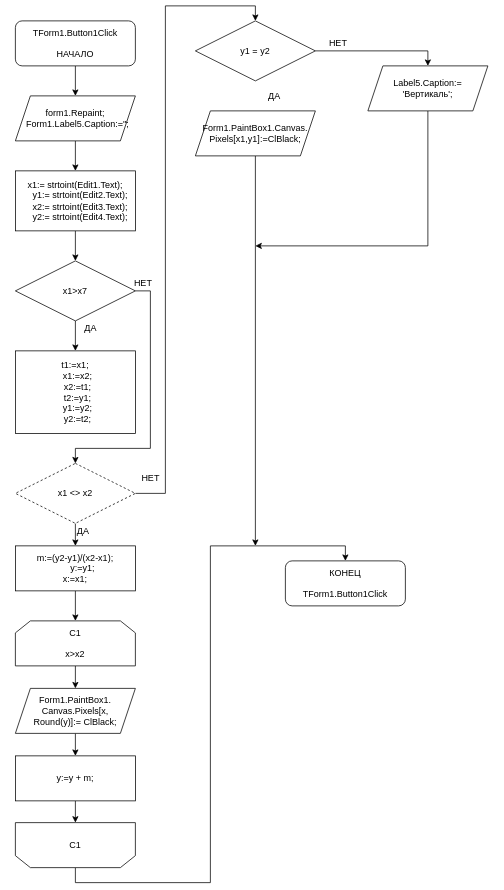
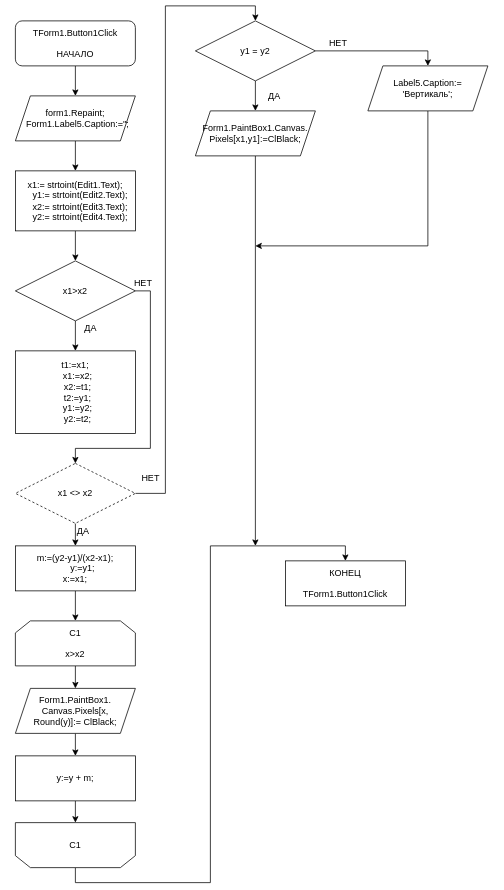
edge "y1 = y2" -> "Form1.PaintBox1.Canvas. Pixels[x1,y1]:=ClBlack;": added
node "x1>x7": label "x1>x7" -> "x1>x2"
node "КОНЕЦ TForm1.Button1Click": shape rounded rectangle -> rectangle
